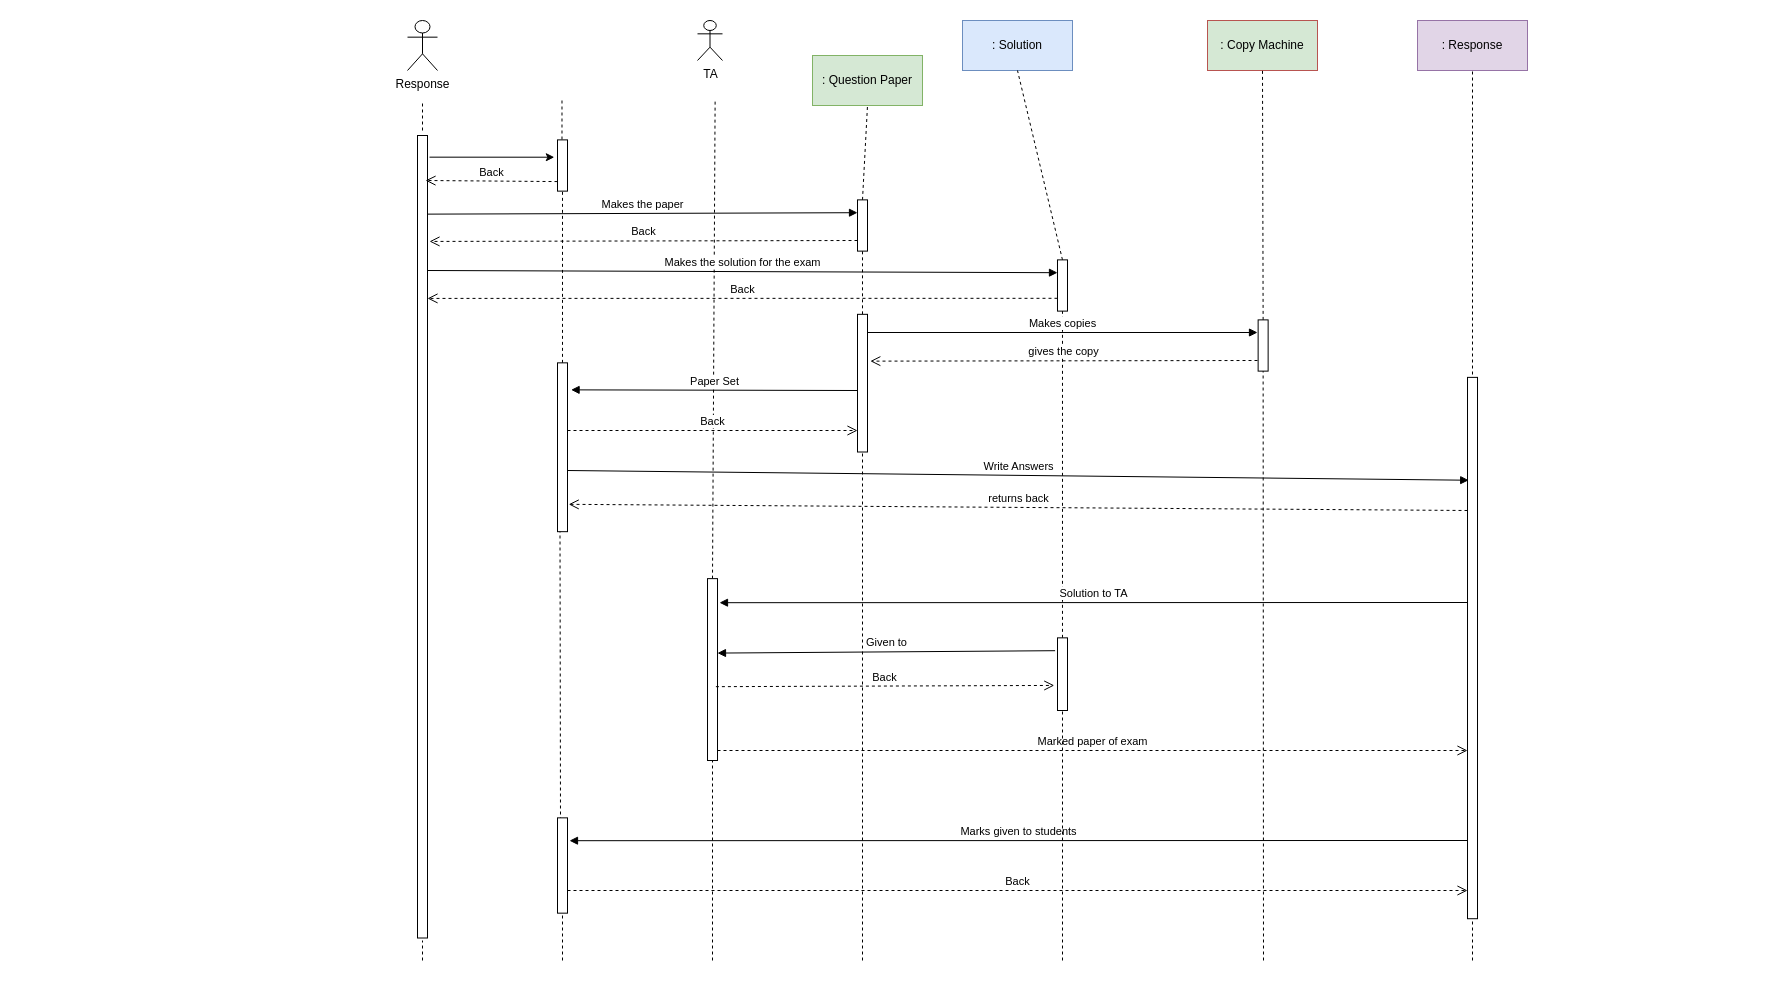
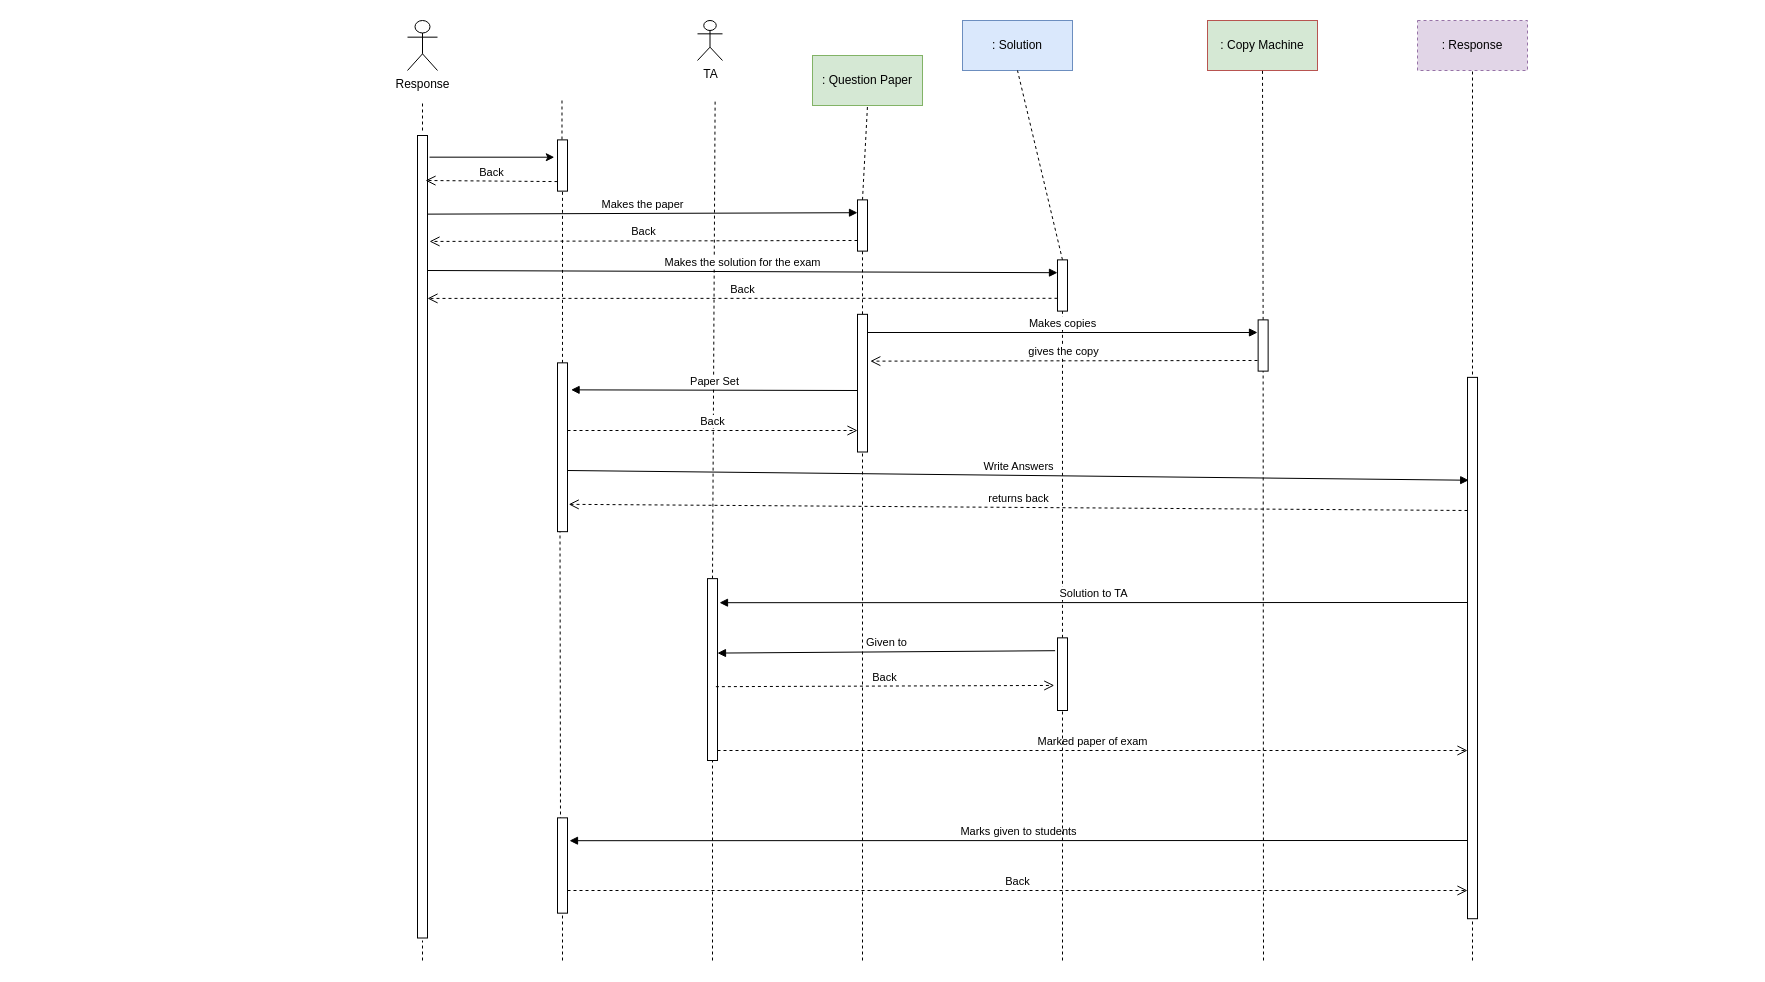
node ": Response": style solid -> dashed
